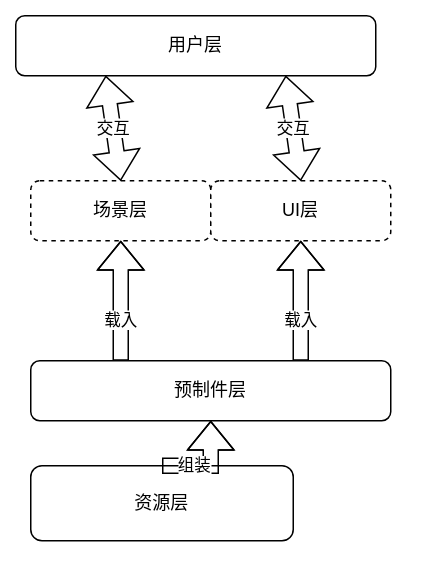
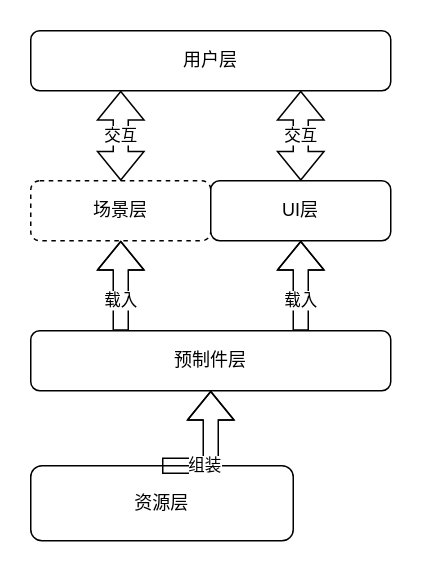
node "用户层": moved (196, 46) -> (211, 61)
node "UI层": style dashed -> solid
node "预制件层": moved (211, 391) -> (211, 361)
